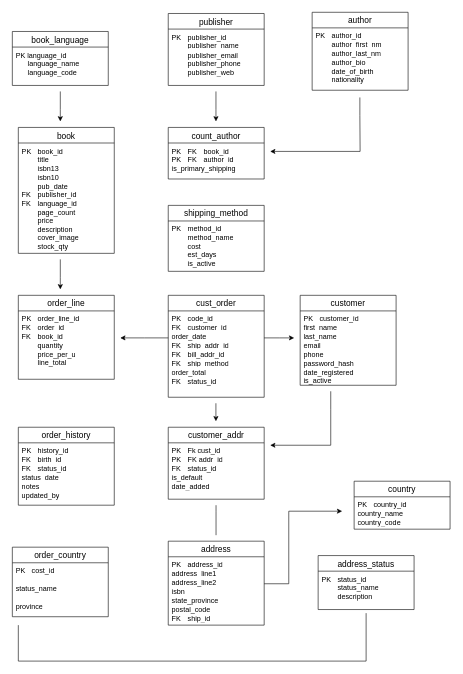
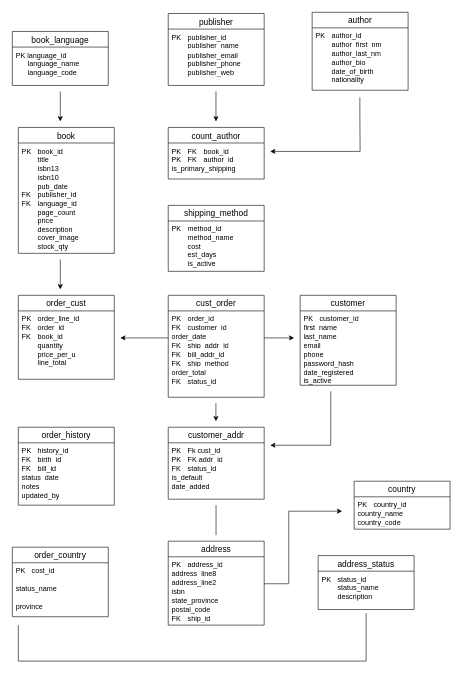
node "order_line": label "order_line" -> "order_cust"
node "PK code_id FK customer_id": label "PK code_id FK customer_id" -> "PK order_id FK customer_id"
node "FK status_id status_date": label "FK status_id status_date" -> "FK bill_id status_date"
node "PK address_id address_line1": label "PK address_id address_line1" -> "PK address_id address_line8"
